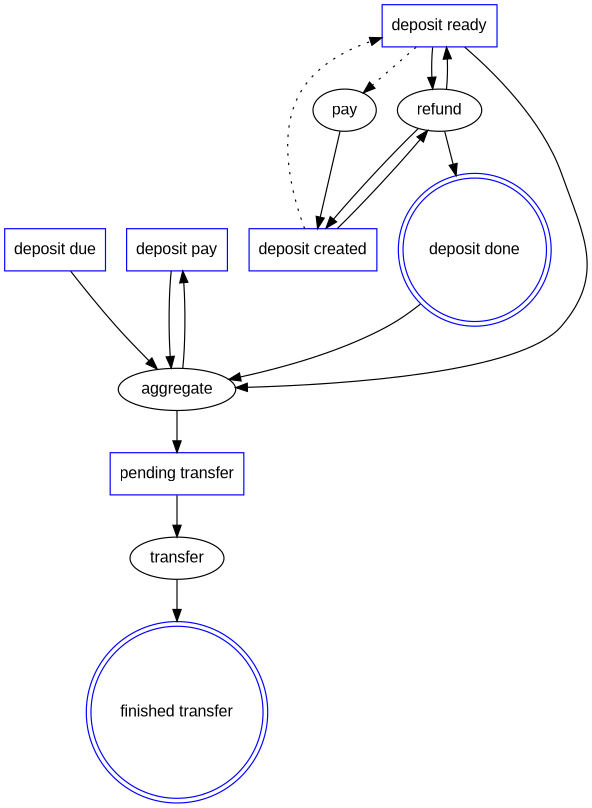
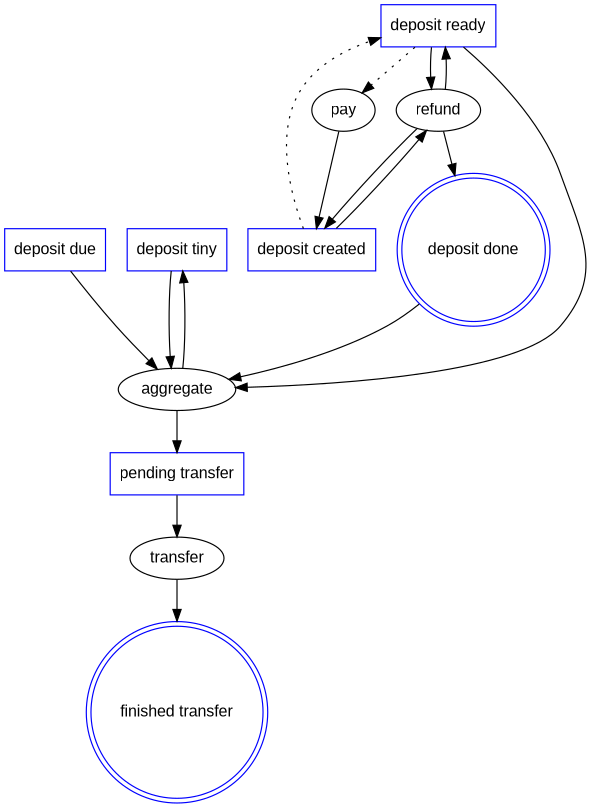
node "deposit pay": label "deposit pay" -> "deposit tiny"
